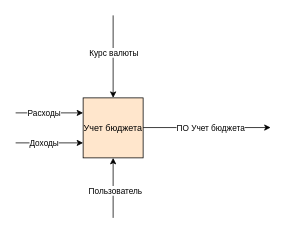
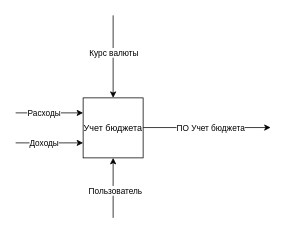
node "Учет бюджета": fillcolor #ffe6cc -> #ffffff
